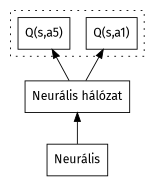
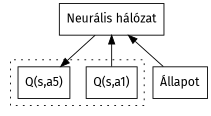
edge "Neurális hálózat" -> "Q(s,a1)": reversed
node "Neurális": label "Neurális" -> "Állapot"
